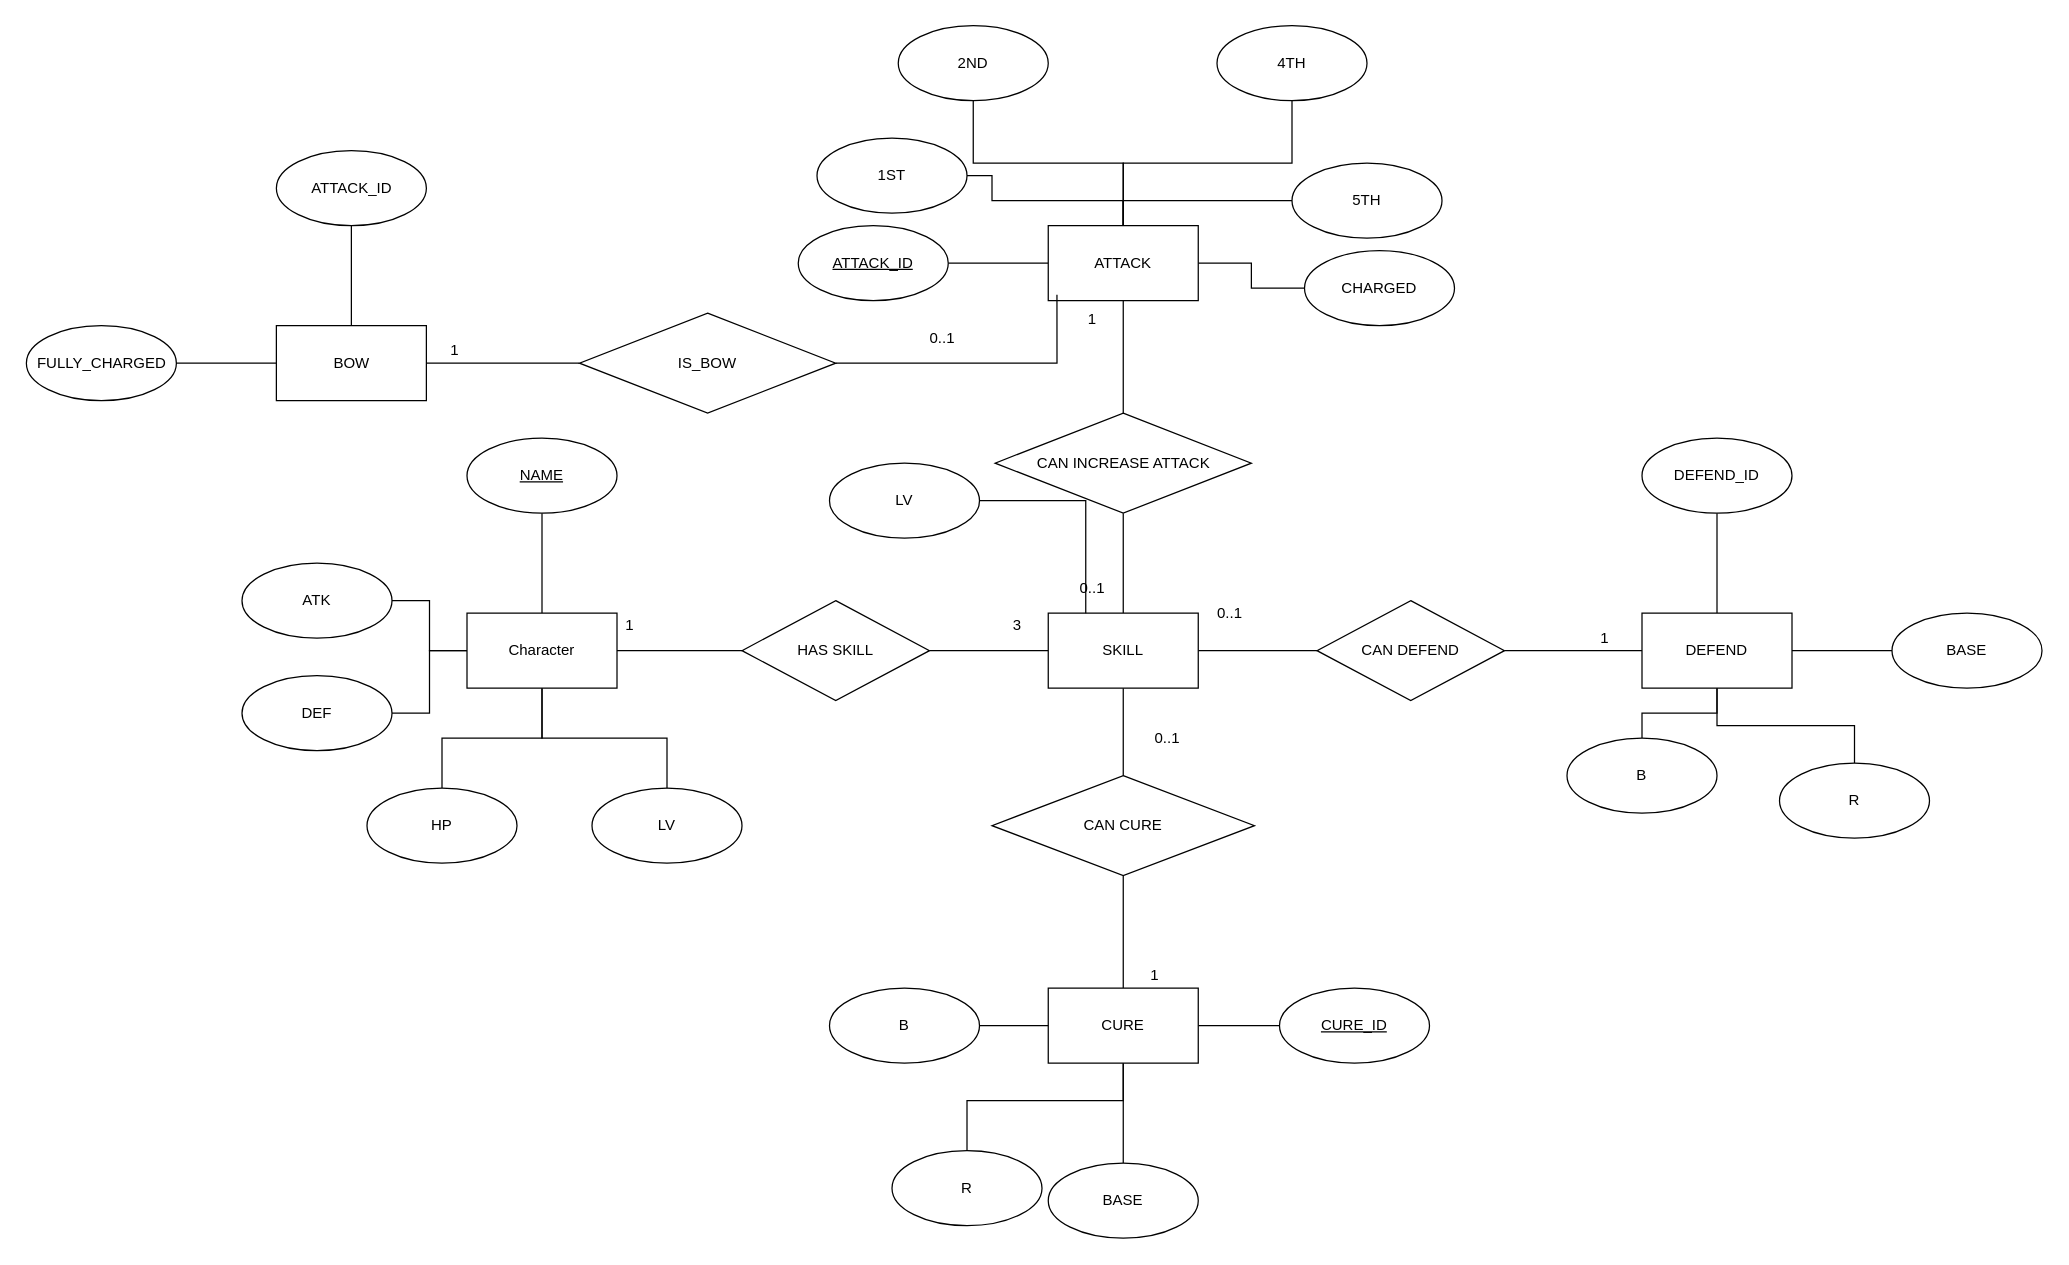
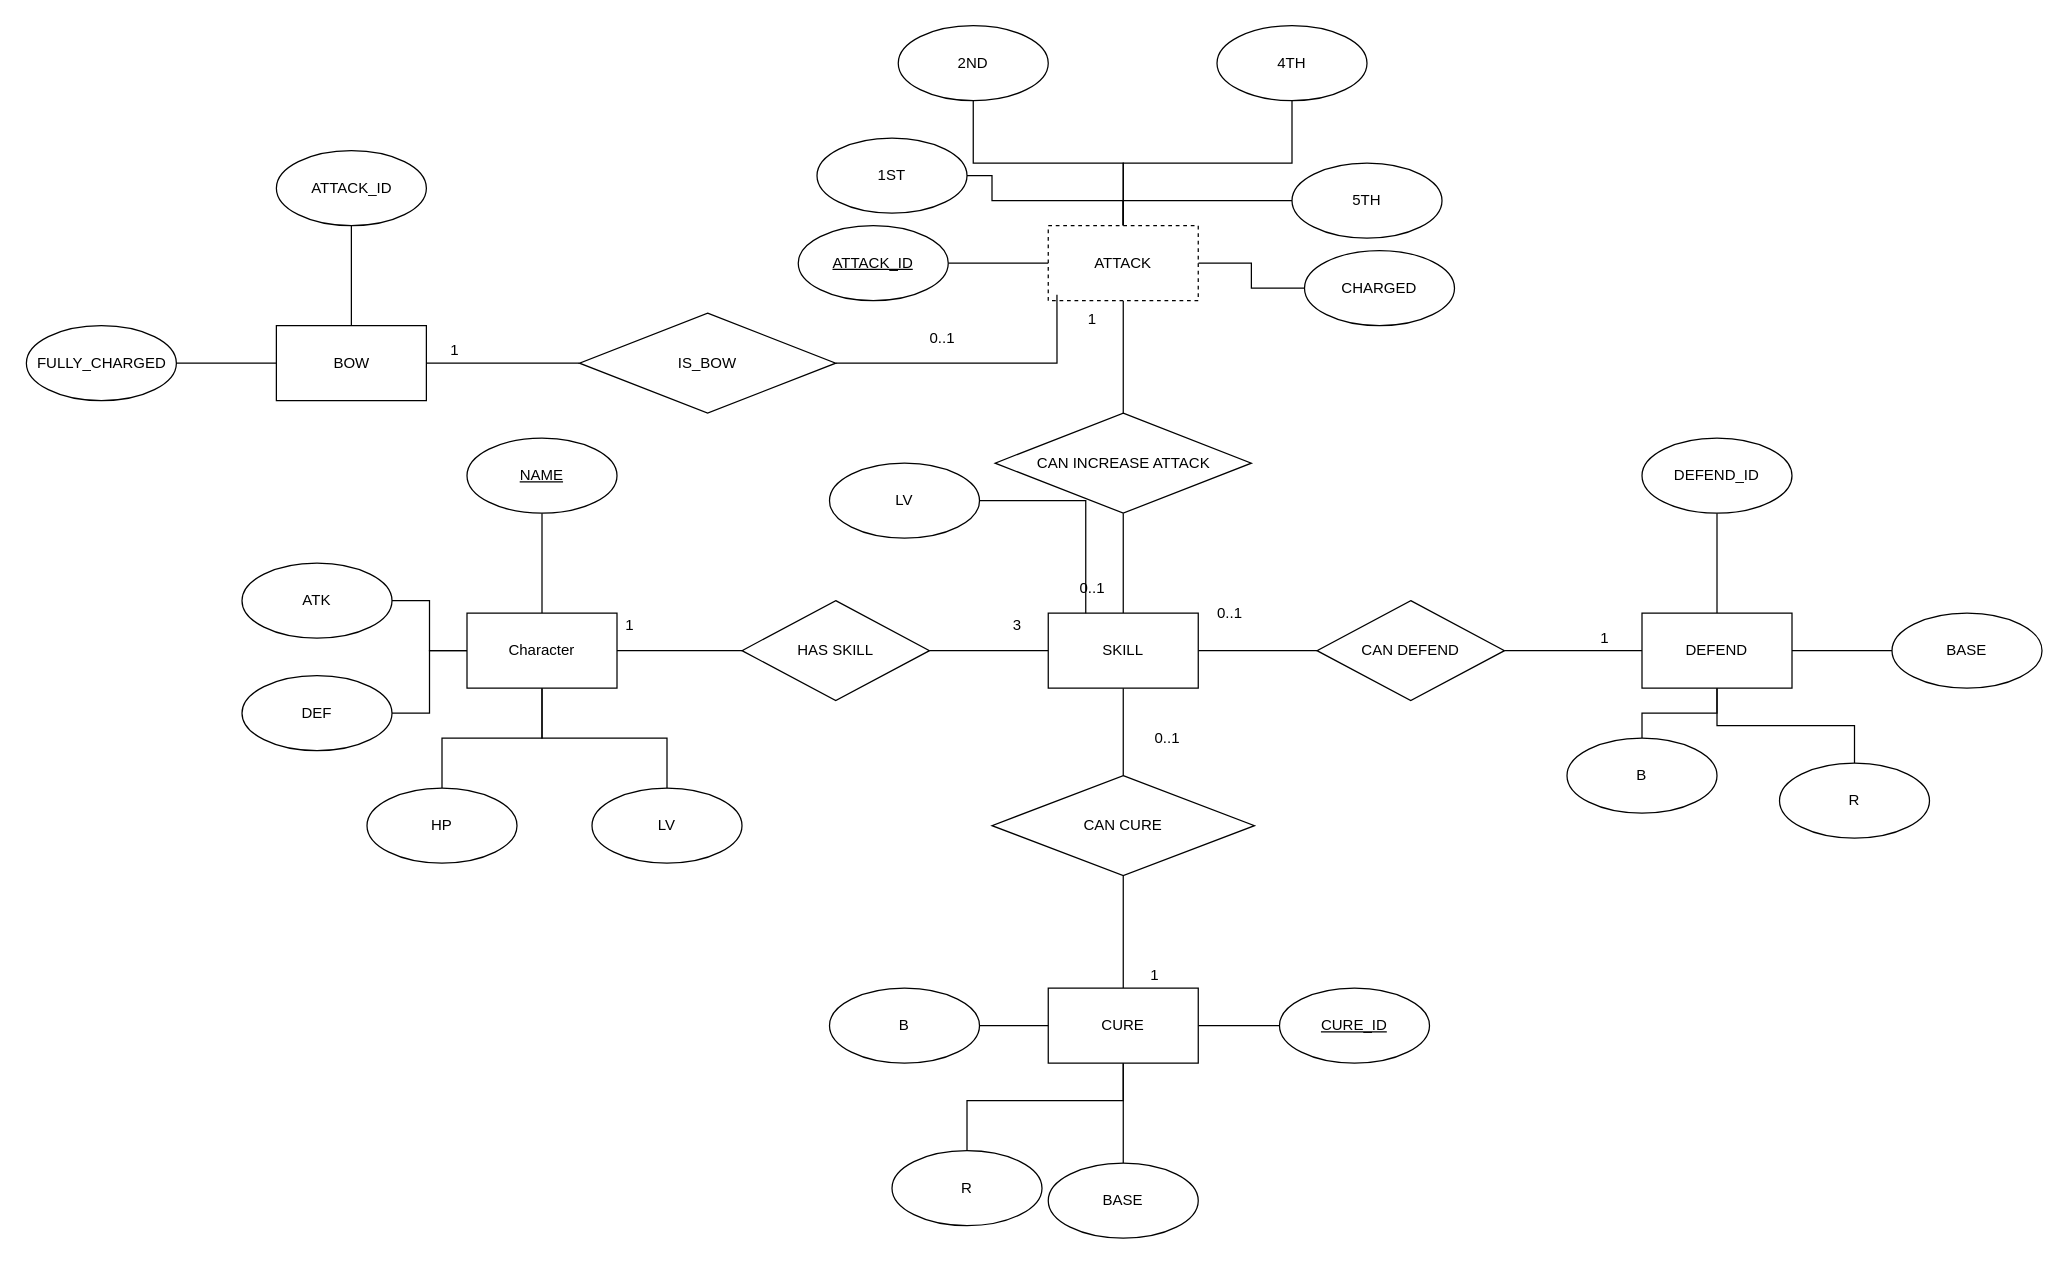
node "ATTACK": style solid -> dashed
